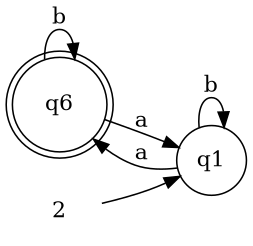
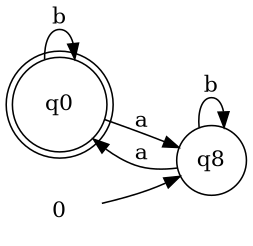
node "q6": label "q6" -> "q0"
node "q1": label "q1" -> "q8"
node "2": label "2" -> "0"
